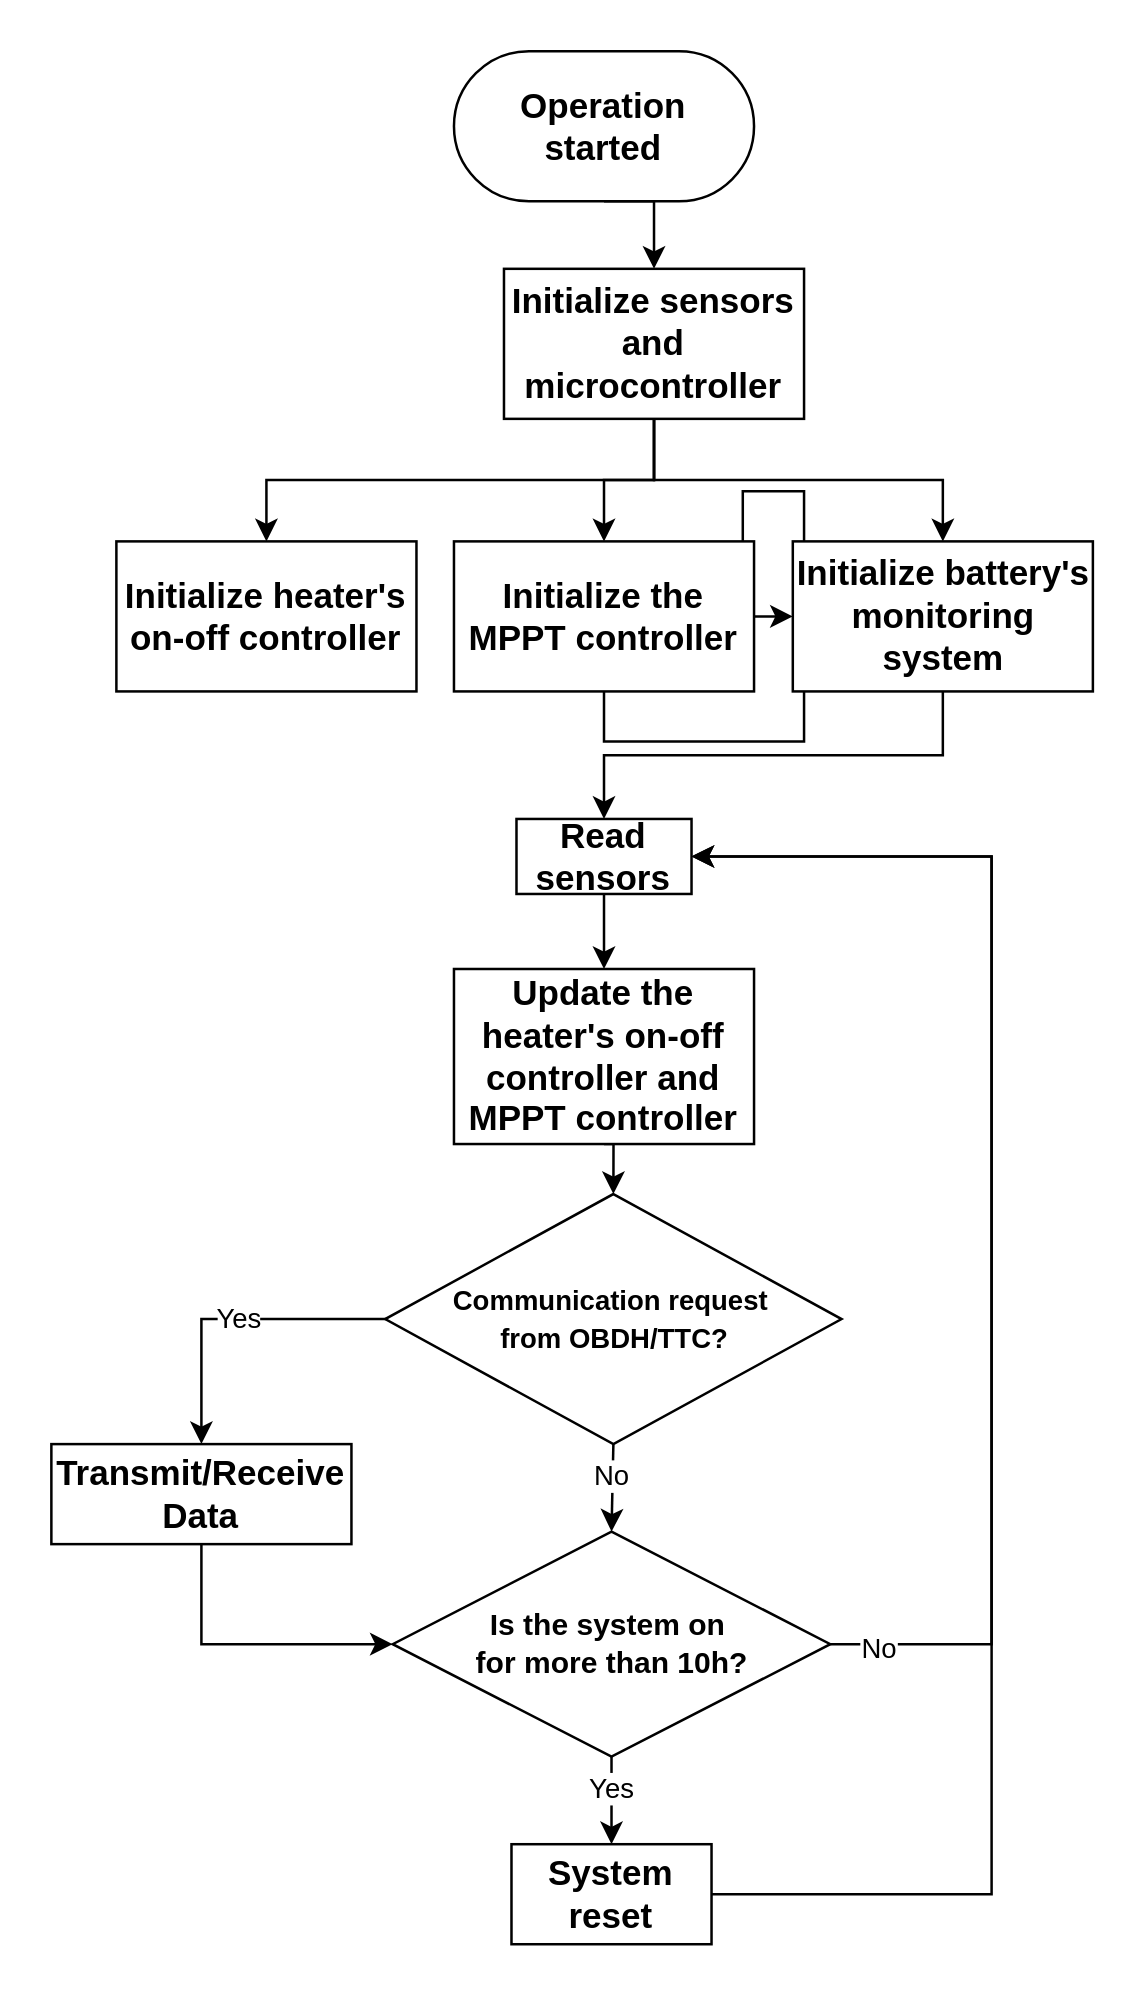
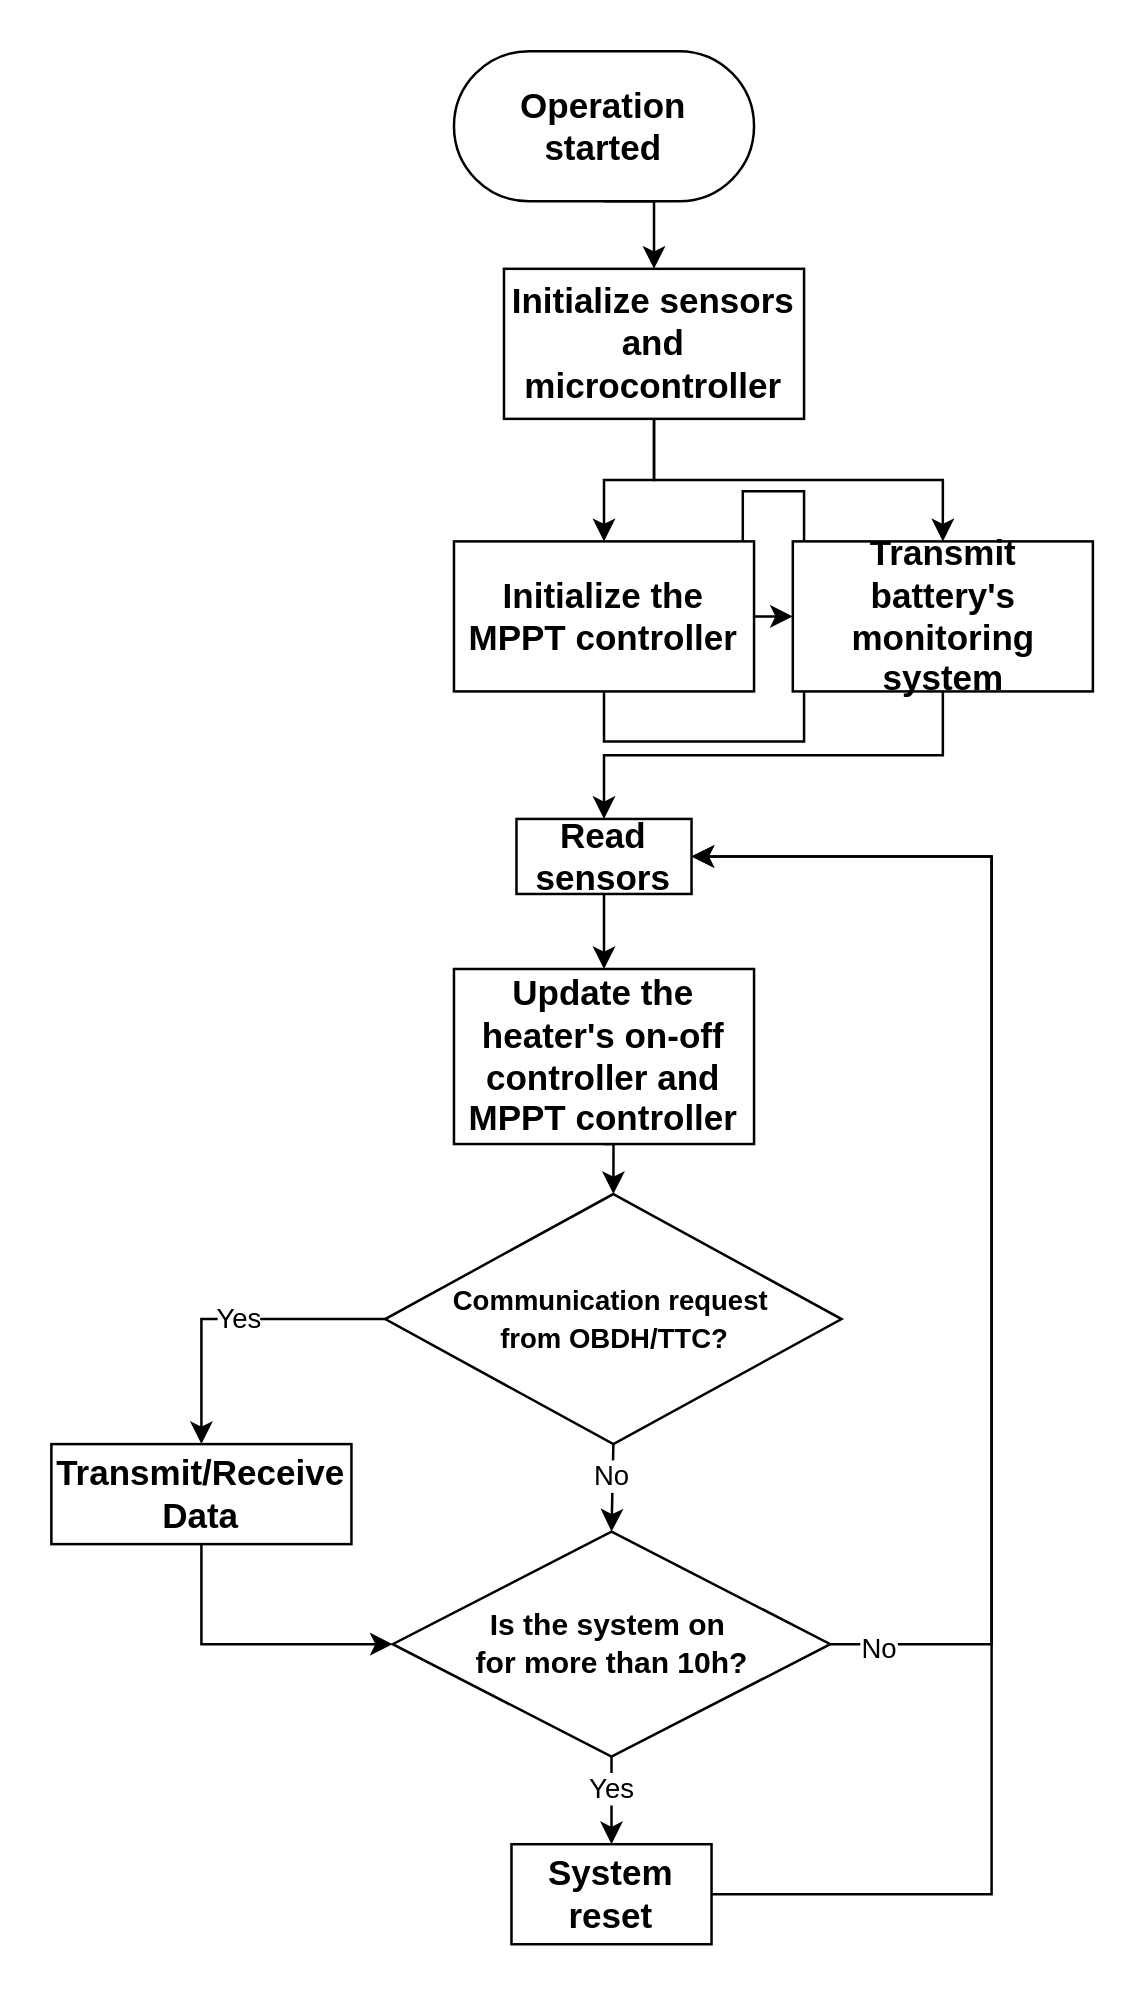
edge "Initialize sensors and microcontroller" -> "Initialize heater's on-off controller": removed
node "Initialize heater's on-off controller": removed
node "Initialize battery's monitoring system": label "Initialize battery's monitoring system" -> "Transmit battery's monitoring system"
